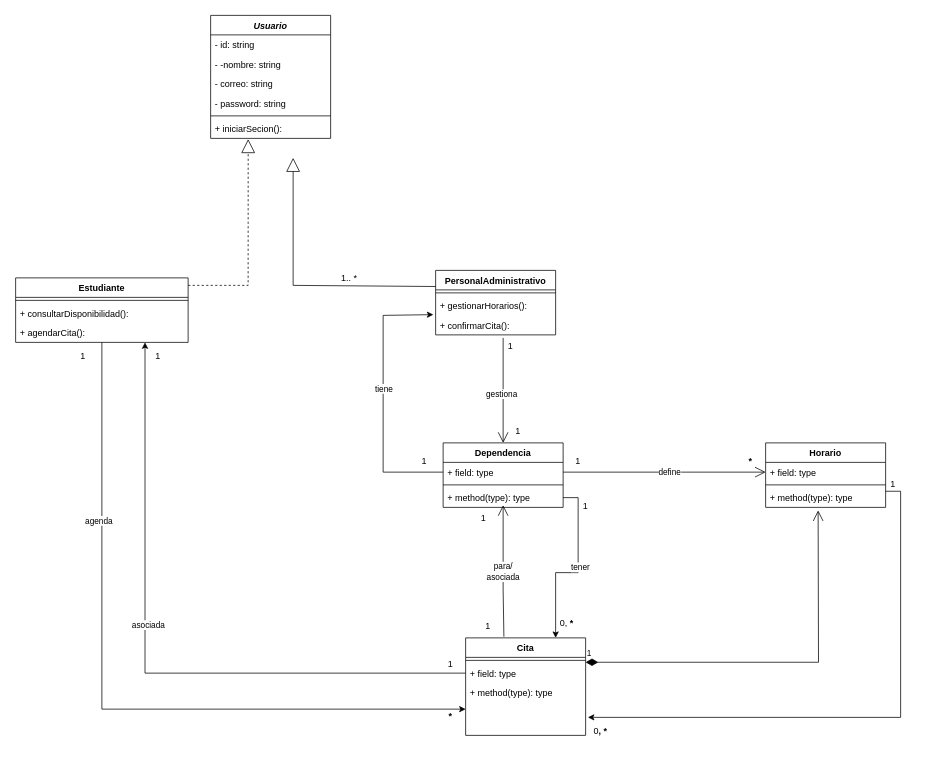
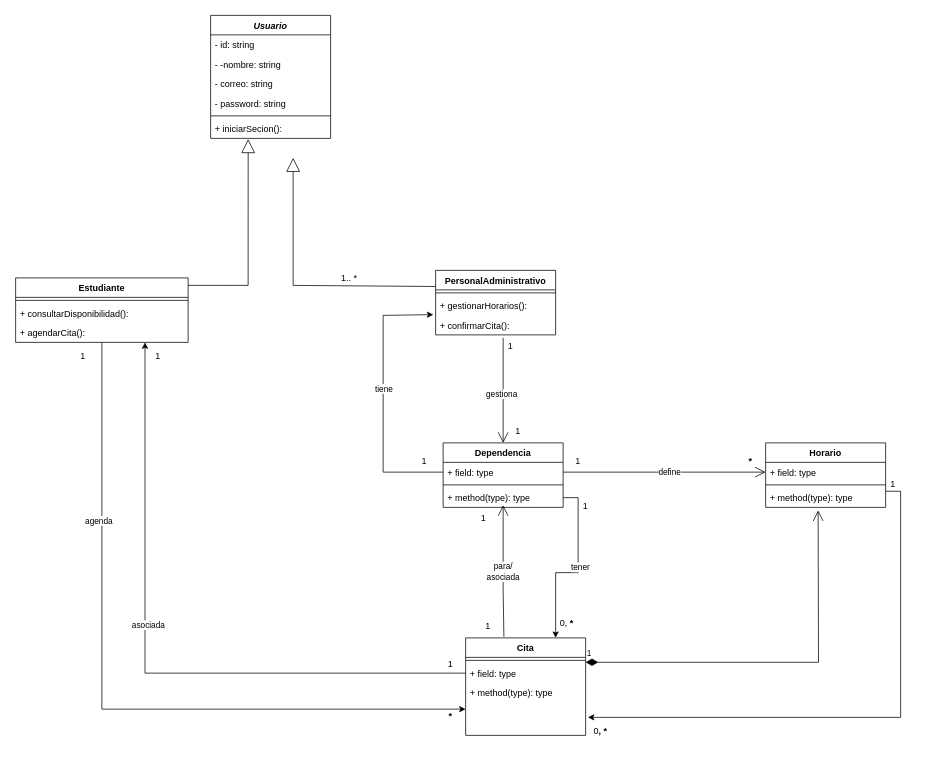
edge "Estudiante" -> "+ iniciarSecion():": style dashed -> solid
